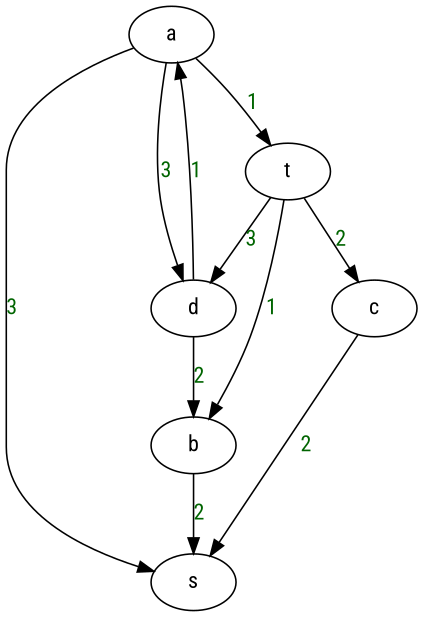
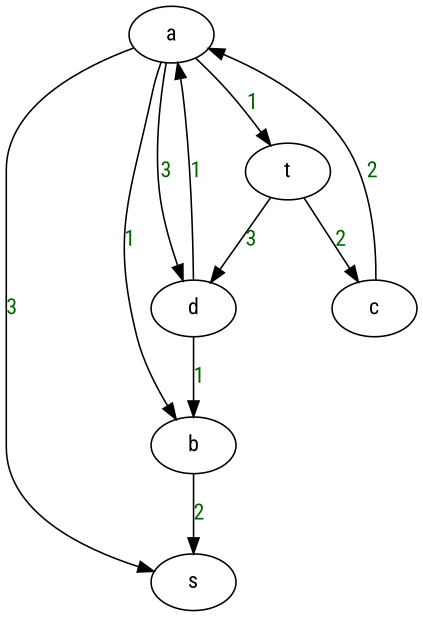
edge "t" -> "b": now "a" -> "b"
edge "d" -> "b": label "2" -> "1"
edge "c" -> "s": now "c" -> "a"
